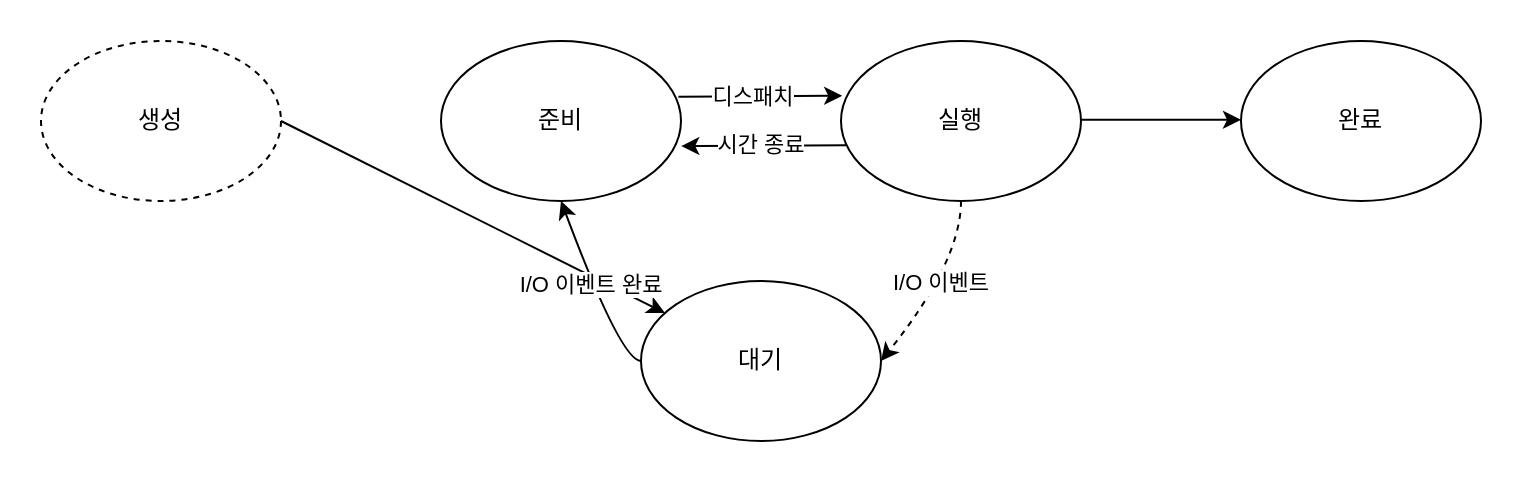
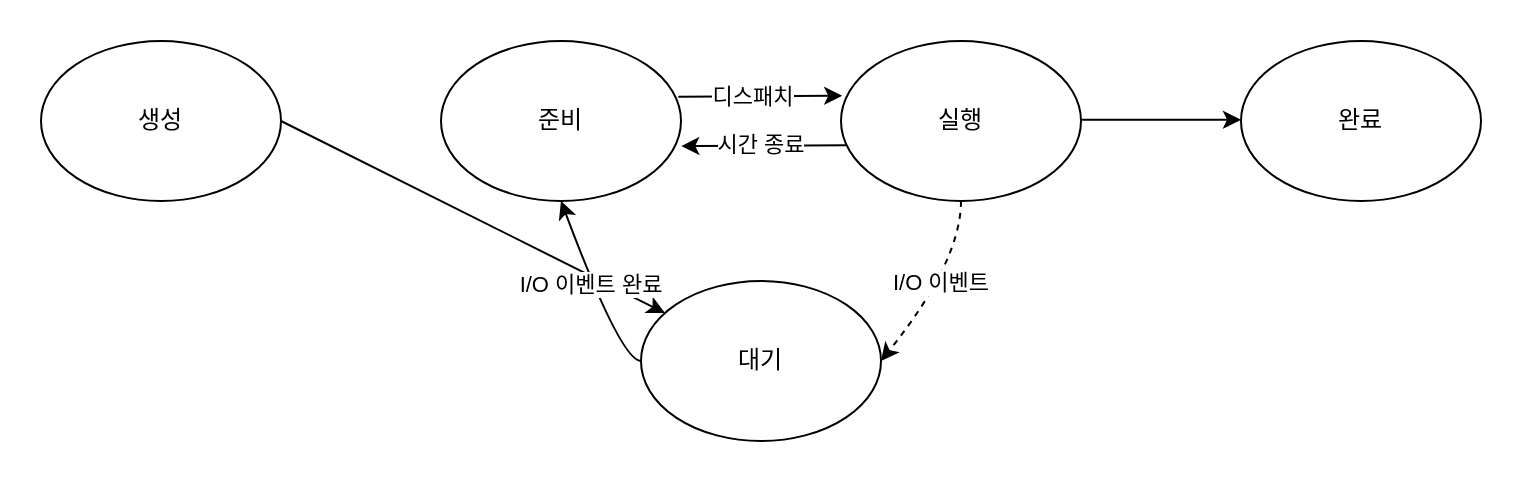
node "생성": style dashed -> solid
